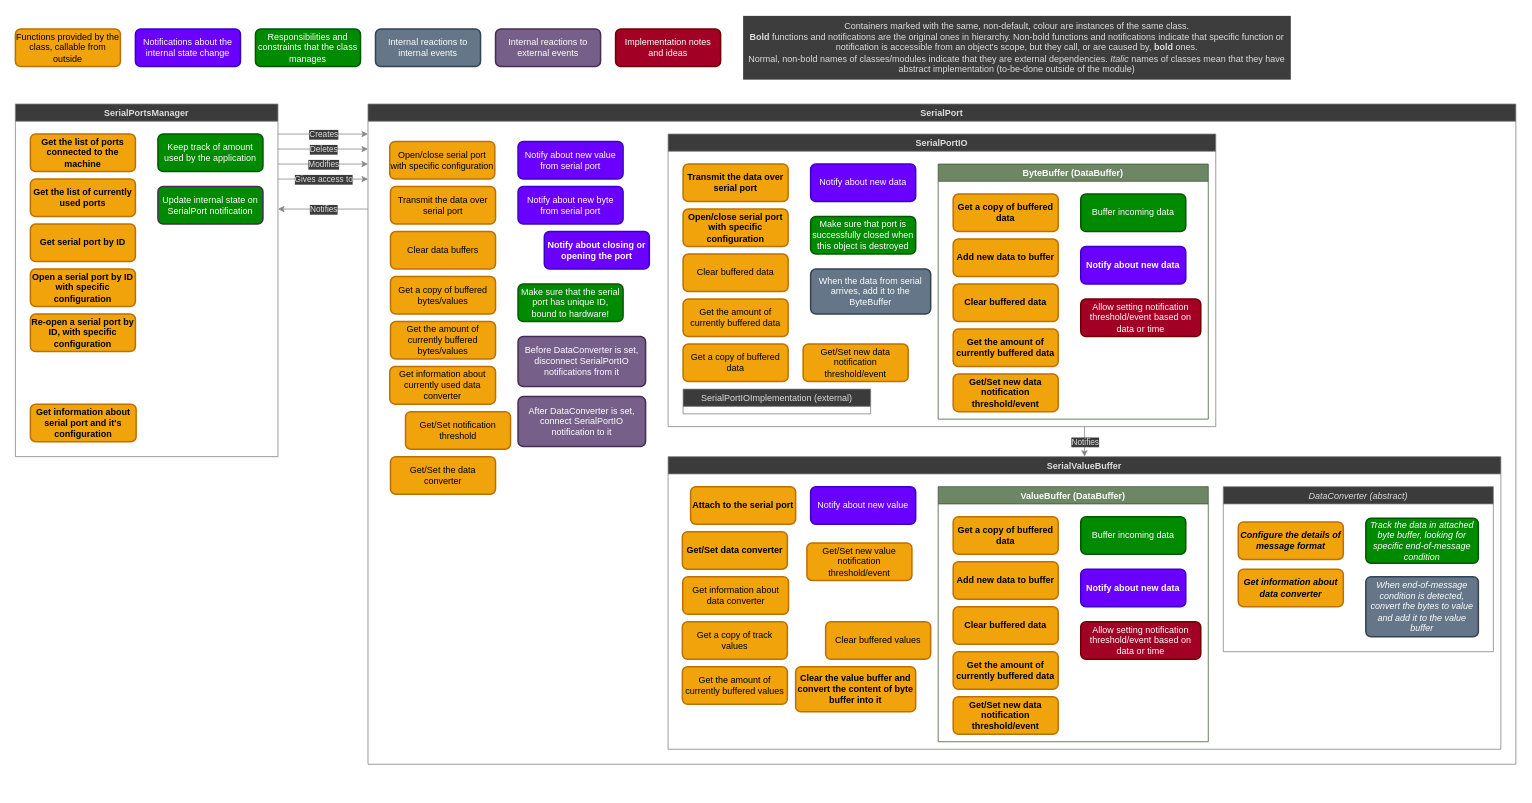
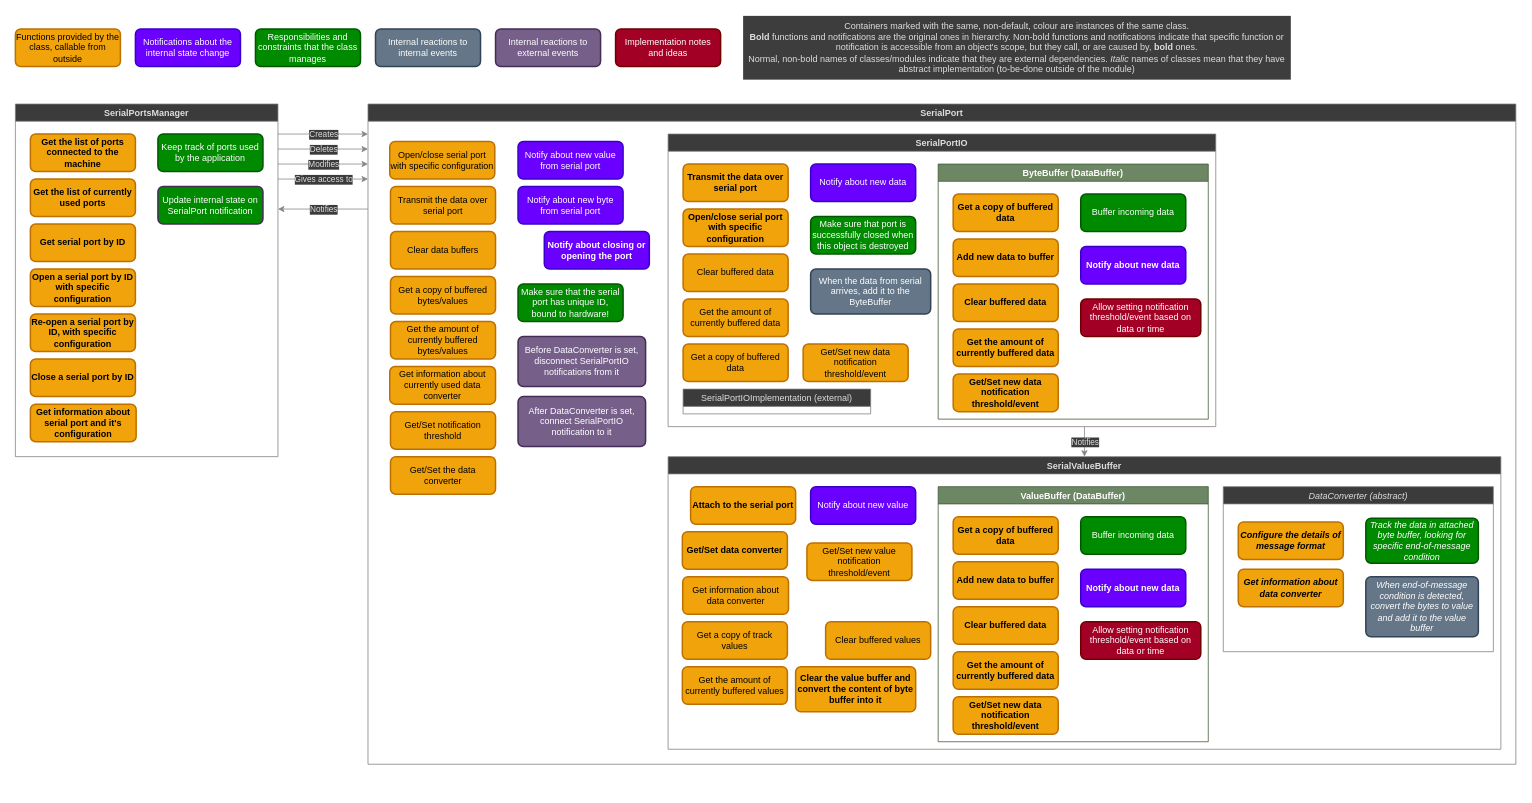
node "Keep track of amount used by the application": label "Keep track of amount used by the application" -> "Keep track of ports used by the application"
node "Close a serial port by ID": added
node "Get/Set notification threshold": moved (458, 430) -> (443, 430)
